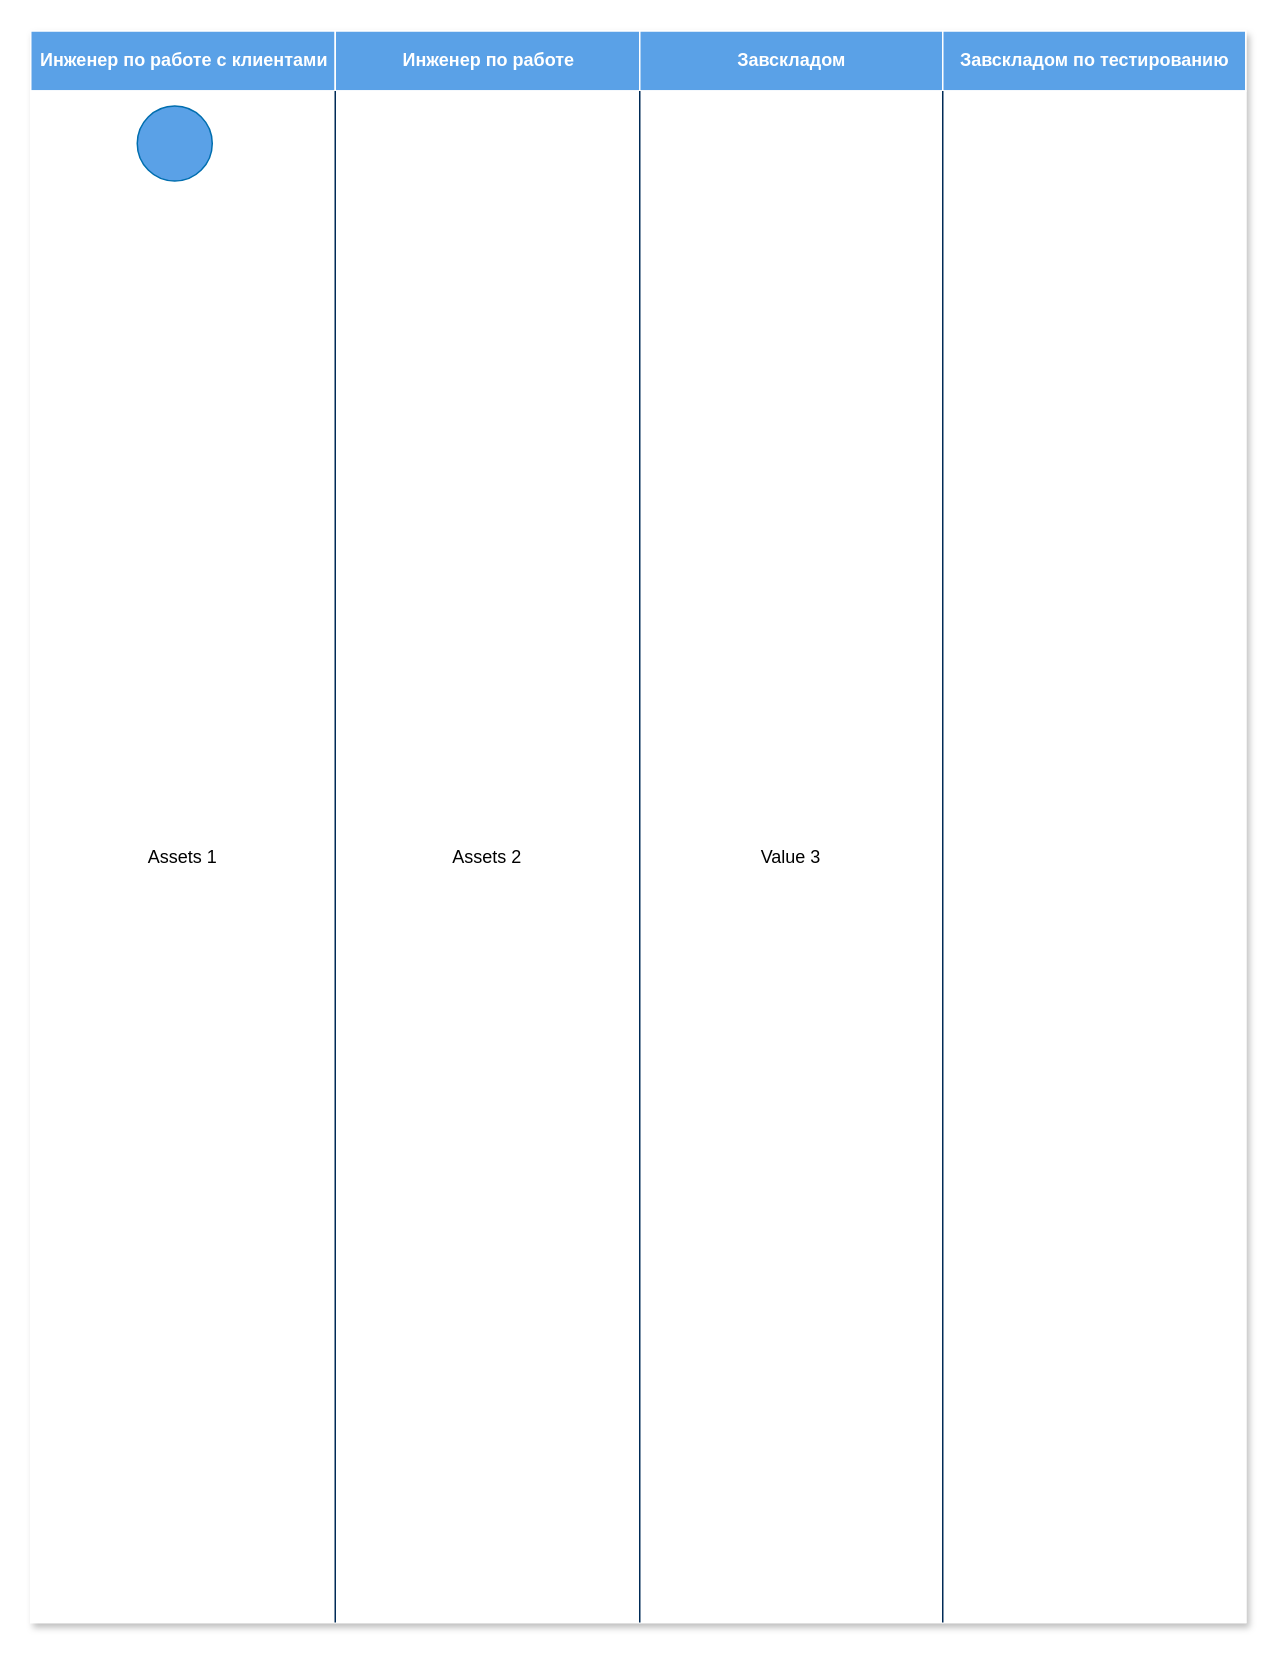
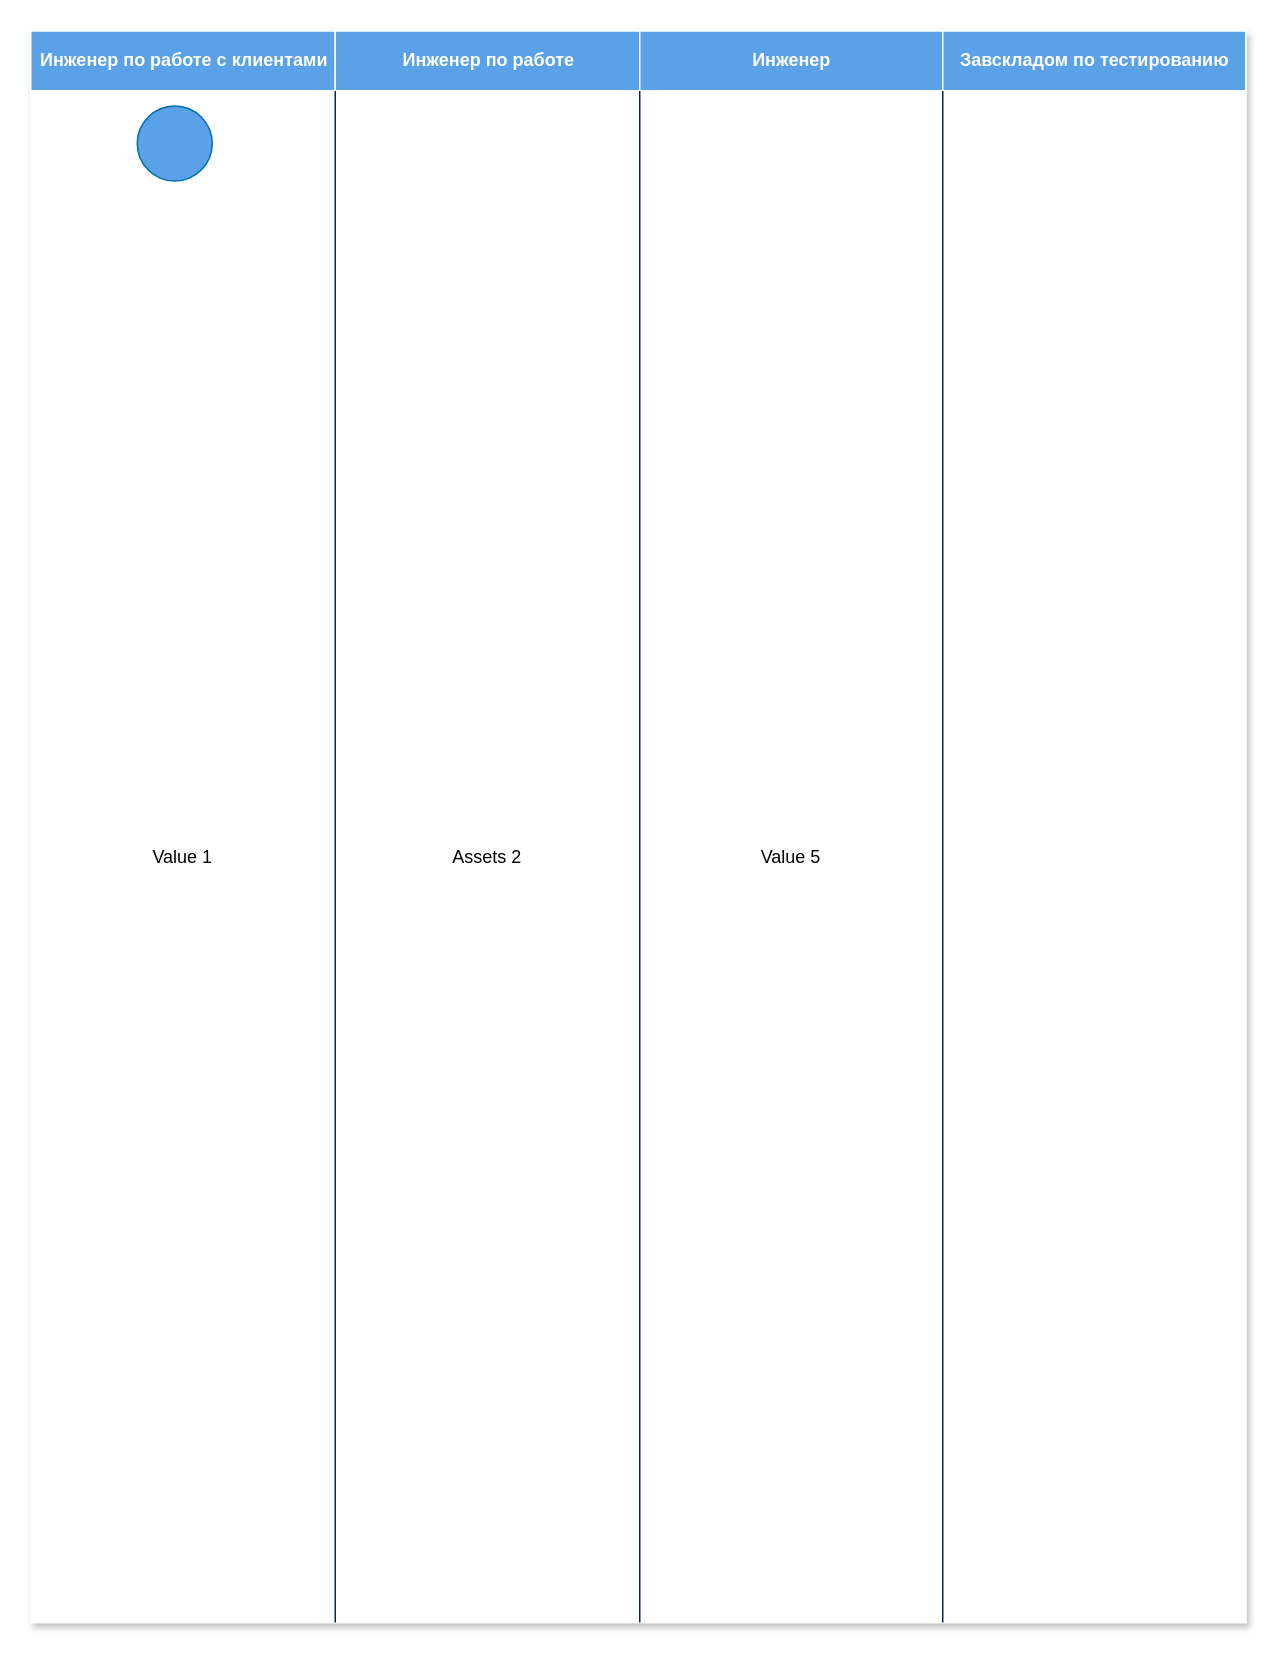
node "Завскладом": label "Завскладом" -> "Инженер"
node "Assets 1": label "Assets 1" -> "Value 1"
node "Value 3": label "Value 3" -> "Value 5"
